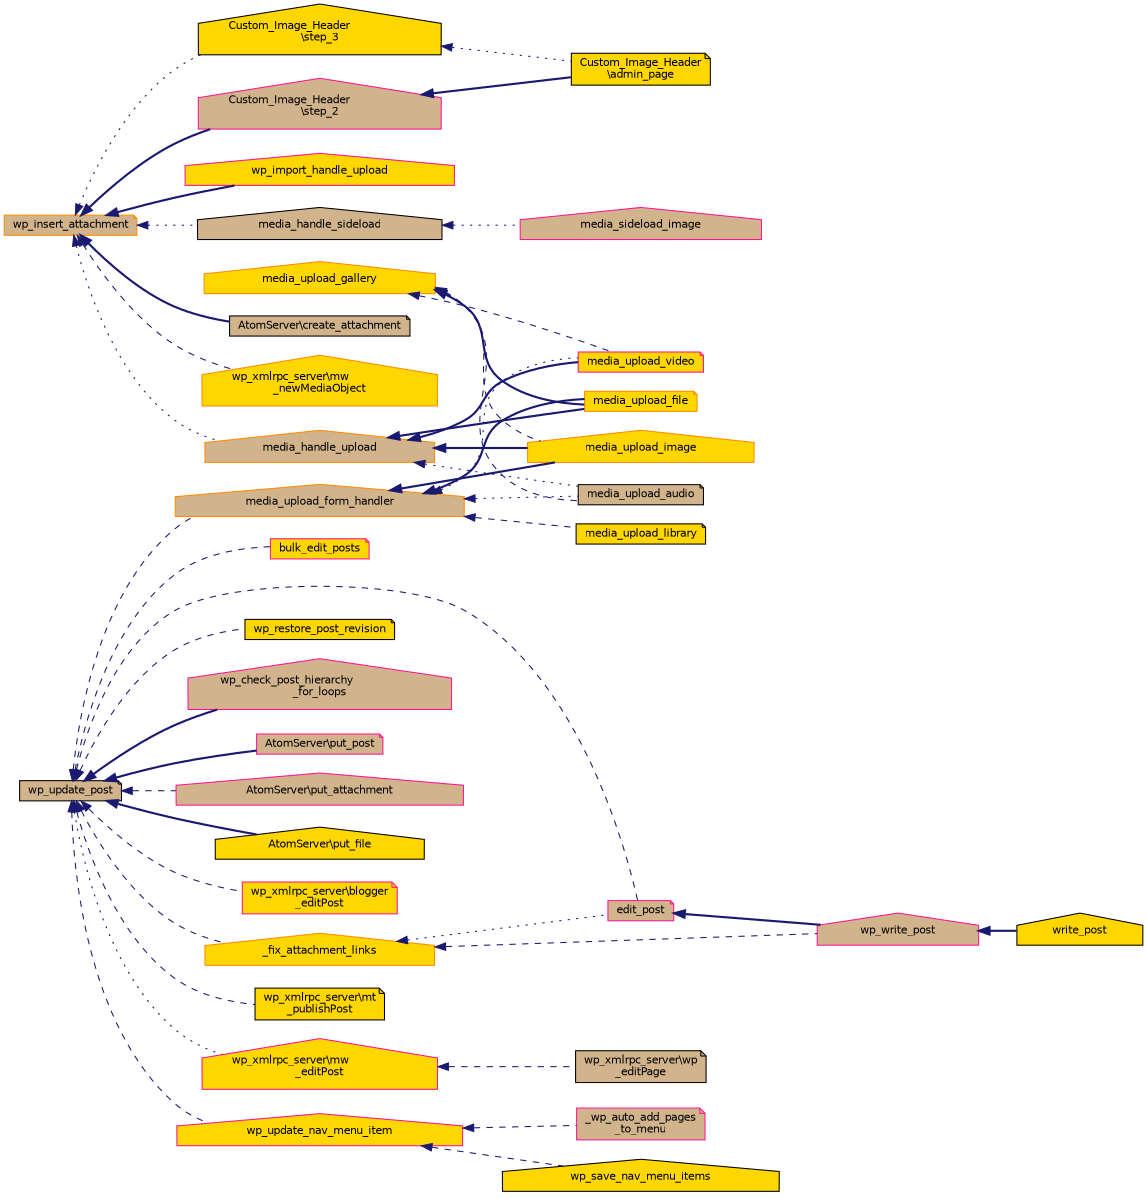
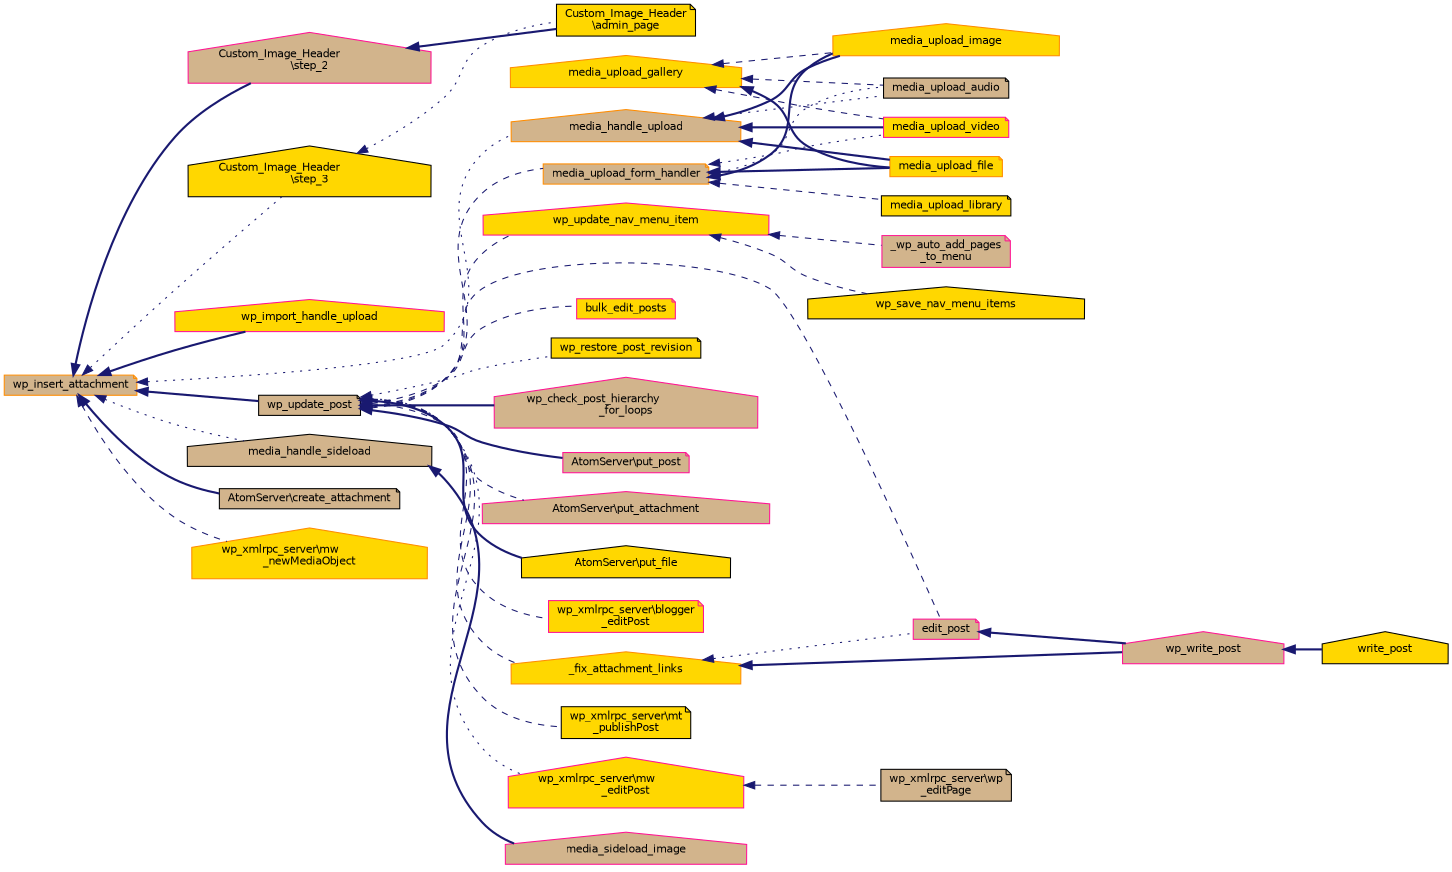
edge "media_sideload_image" -> "media_handle_sideload": style dotted -> bold
edge "wp_update_post" -> "wp_insert_attachment": added
node "media_upload_form_handler": shape house -> note
edge "wp_restore_post_revision" -> "wp_update_post": style dashed -> dotted
edge "wp_write_post" -> "_fix_attachment_links": style dashed -> bold
